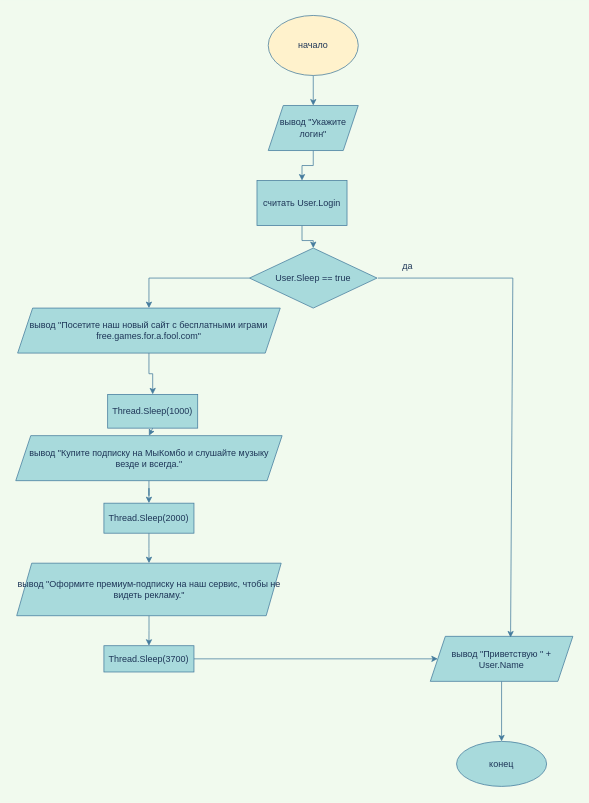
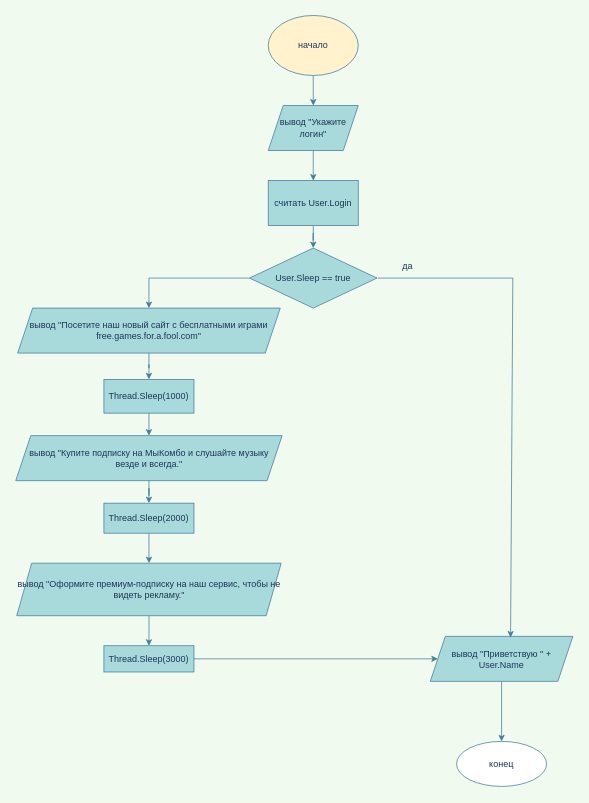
node "считать User.Login": moved (302, 203) -> (313, 203)
node "Thread.Sleep(1000)": moved (153, 411) -> (149, 396)
node "Thread.Sleep(3700)": label "Thread.Sleep(3700)" -> "Thread.Sleep(3000)"
node "конец": fillcolor #a8dadc -> #ffffff
